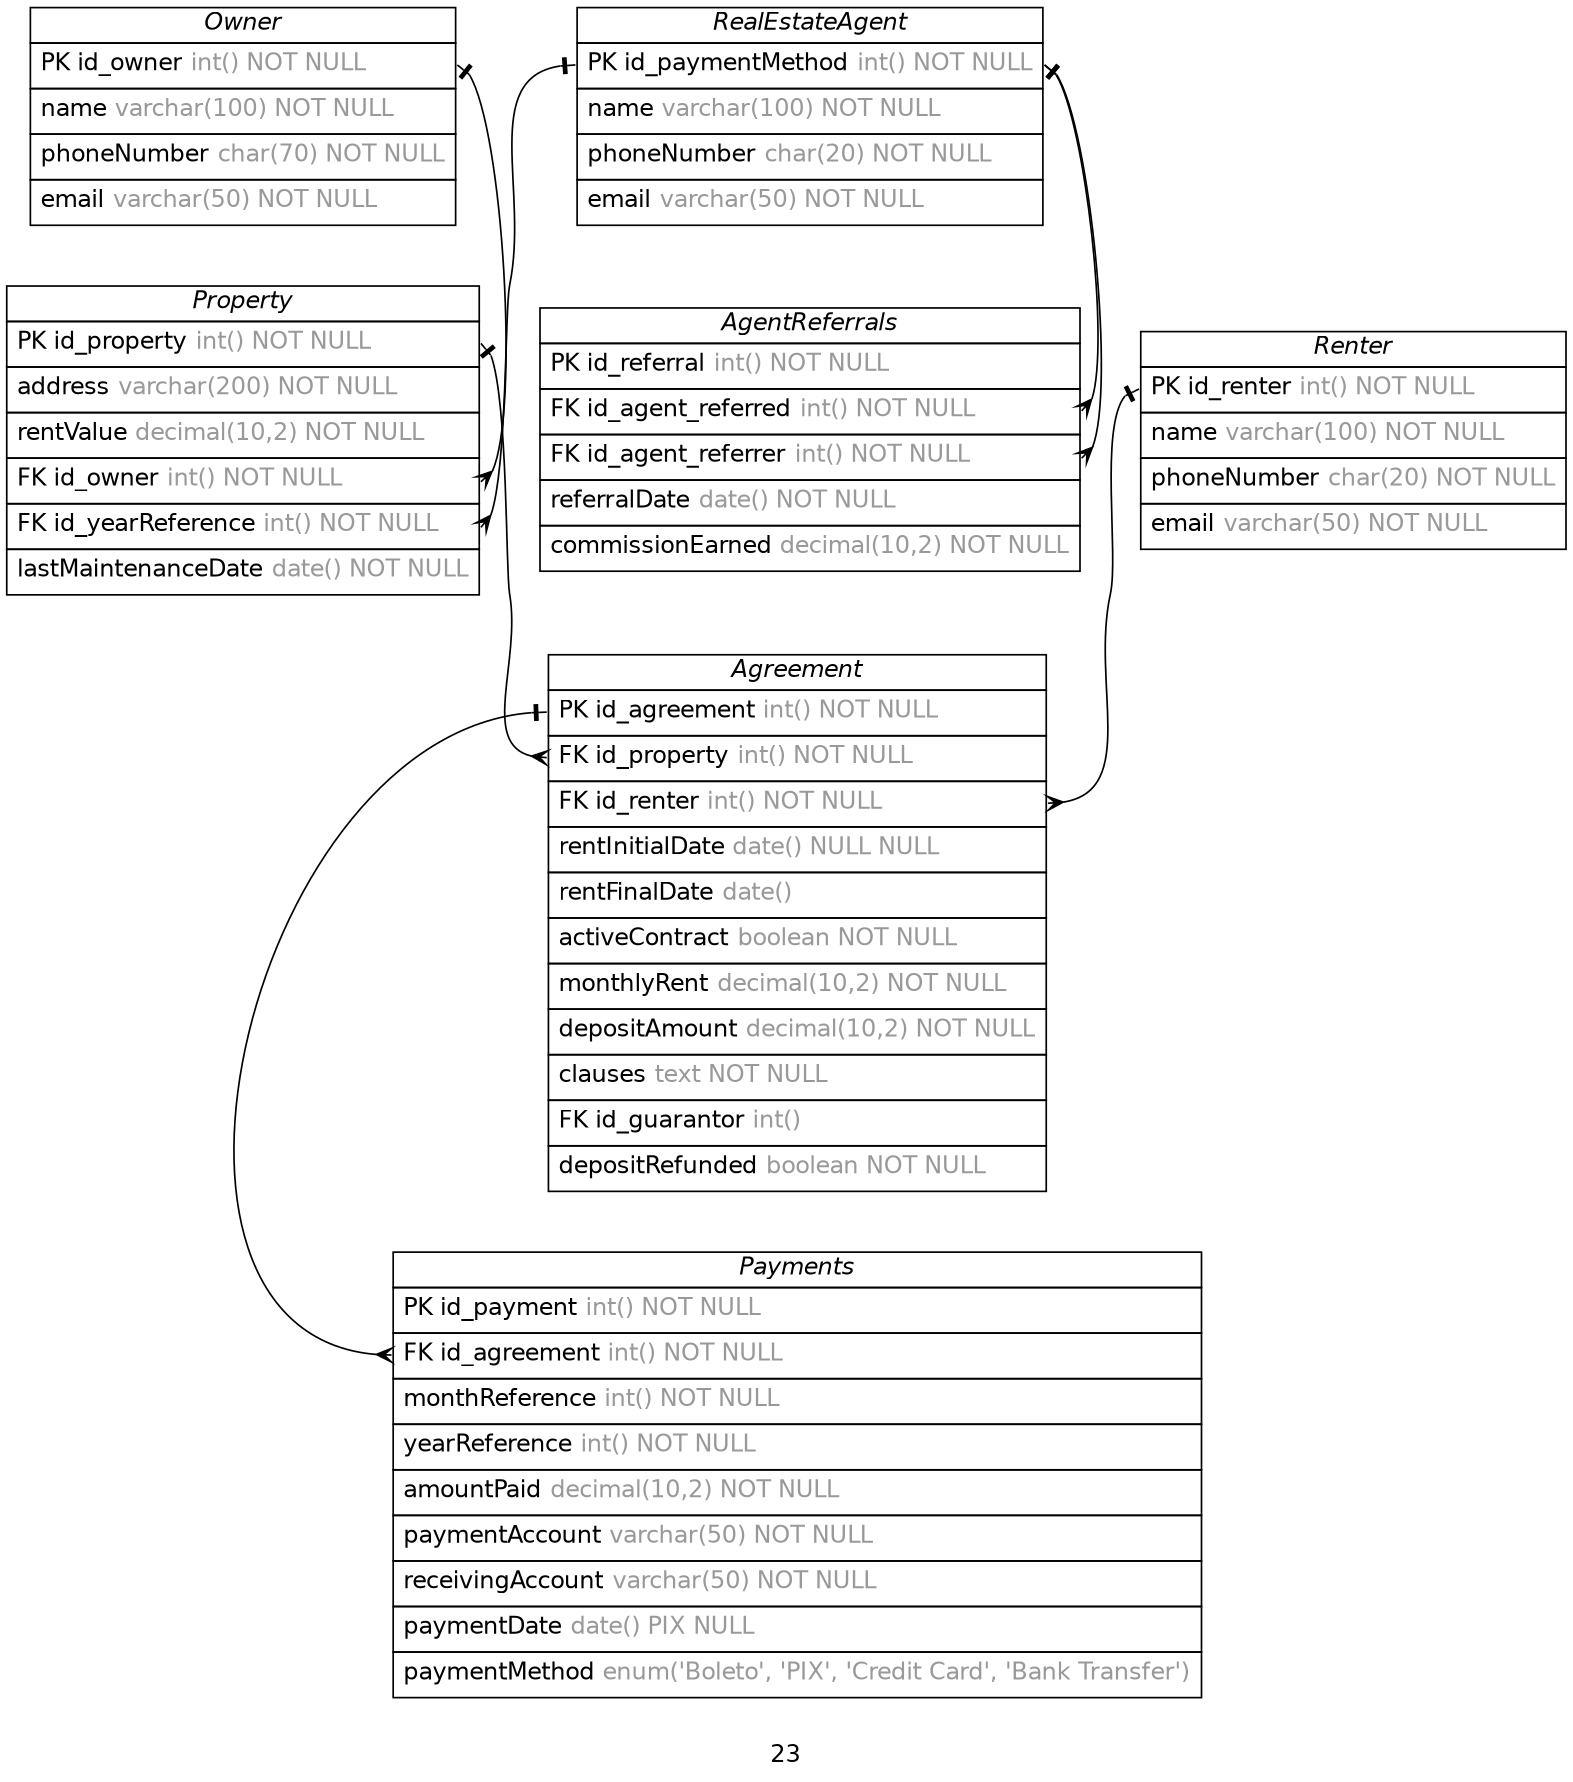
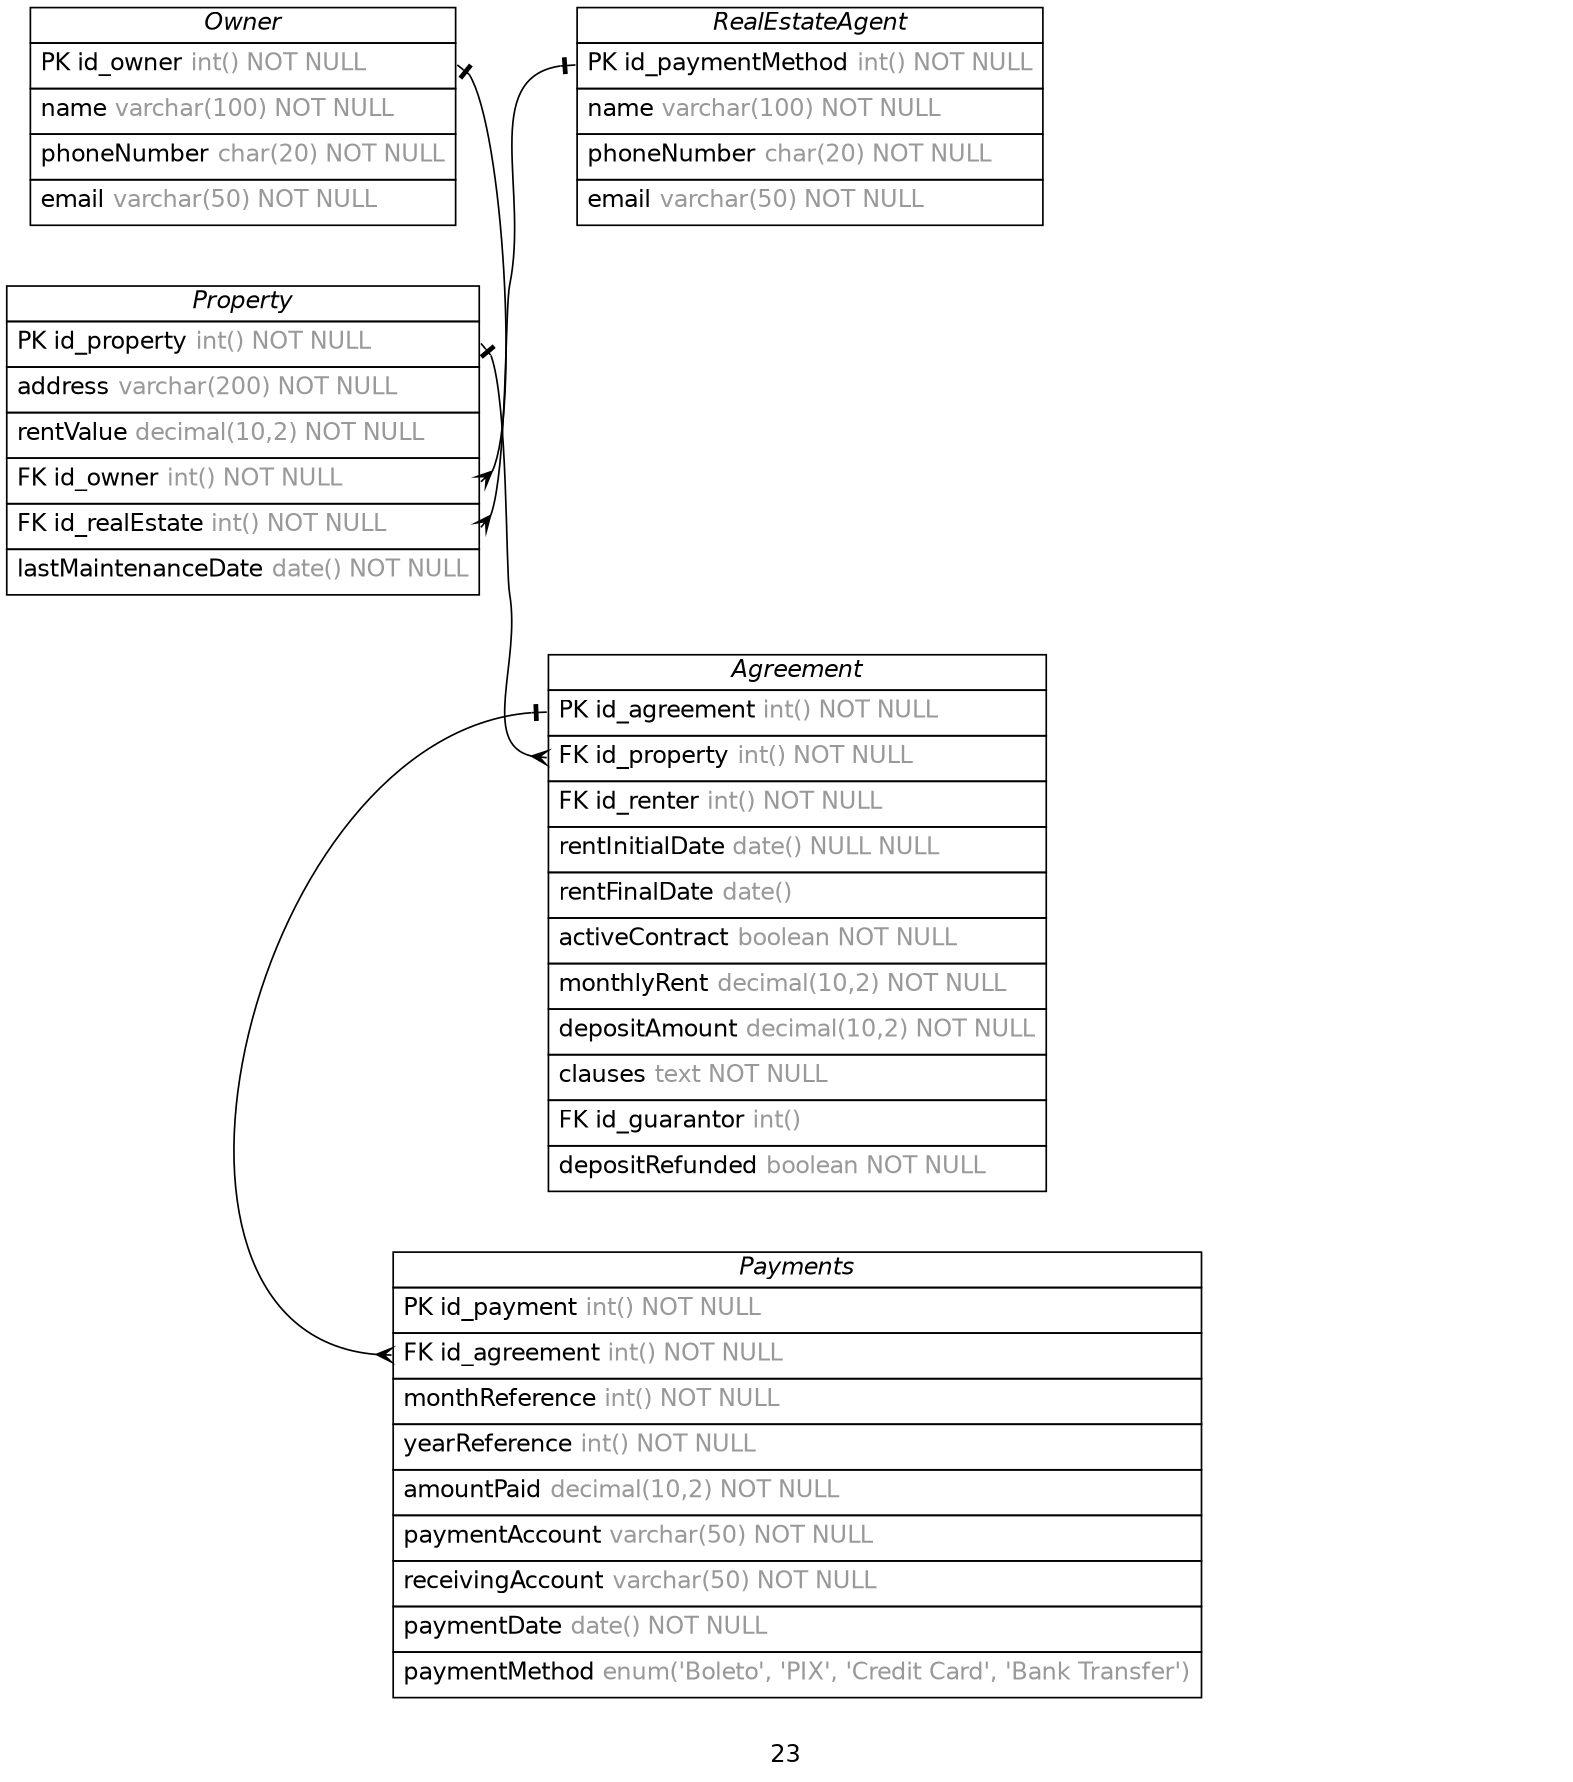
node "Owner": text "char(70) NOT NULL" -> "char(20) NOT NULL"
node "AgentReferrals": removed
node "Renter": removed
node "Property": text "FK id_yearReference" -> "FK id_realEstate"
node "Payments": text "date() PIX NULL" -> "date() NOT NULL"
